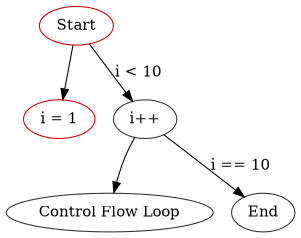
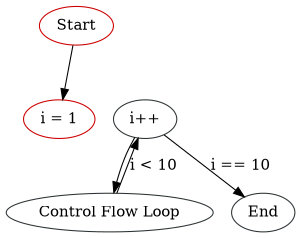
edge "Start" -> "i++": now "Control Flow Loop" -> "i++"
